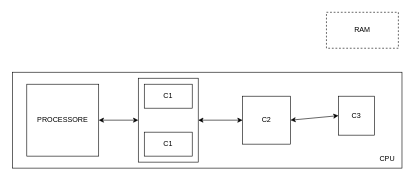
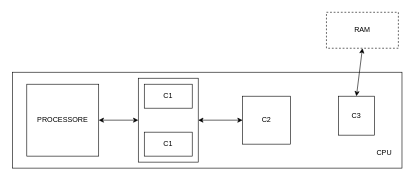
edge "RAM" -- "C3": added
edge "C3" -- "C2": removed
node "CPU": moved (387, 159) -> (384, 153)
